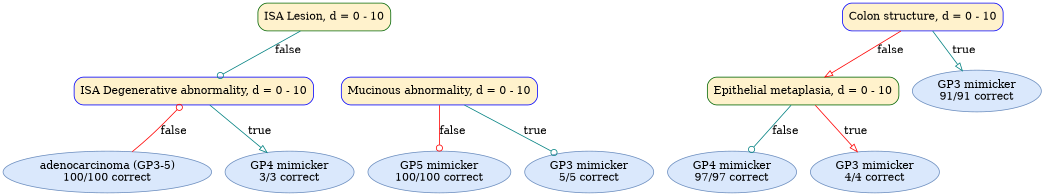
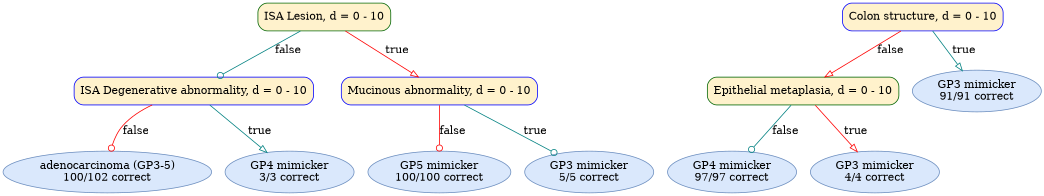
edge "ISA Lesion, d = 0 - 10" -> "Mucinous abnormality, d = 0 - 10": added, label "true"
edge "adenocarcinoma (GP3-5)" -> "ISA Degenerative abnormality, d = 0 - 10": reversed
node "adenocarcinoma (GP3-5)": text "100/100 correct" -> "100/102 correct"
